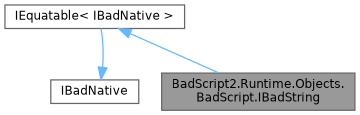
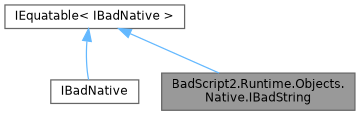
edge "IEquatable< IBadNative >" -> "IBadNative": reversed
node "BadScript2.Runtime.Objects. BadScript.IBadString": label "BadScript2.Runtime.Objects. BadScript.IBadString" -> "BadScript2.Runtime.Objects. Native.IBadString"
